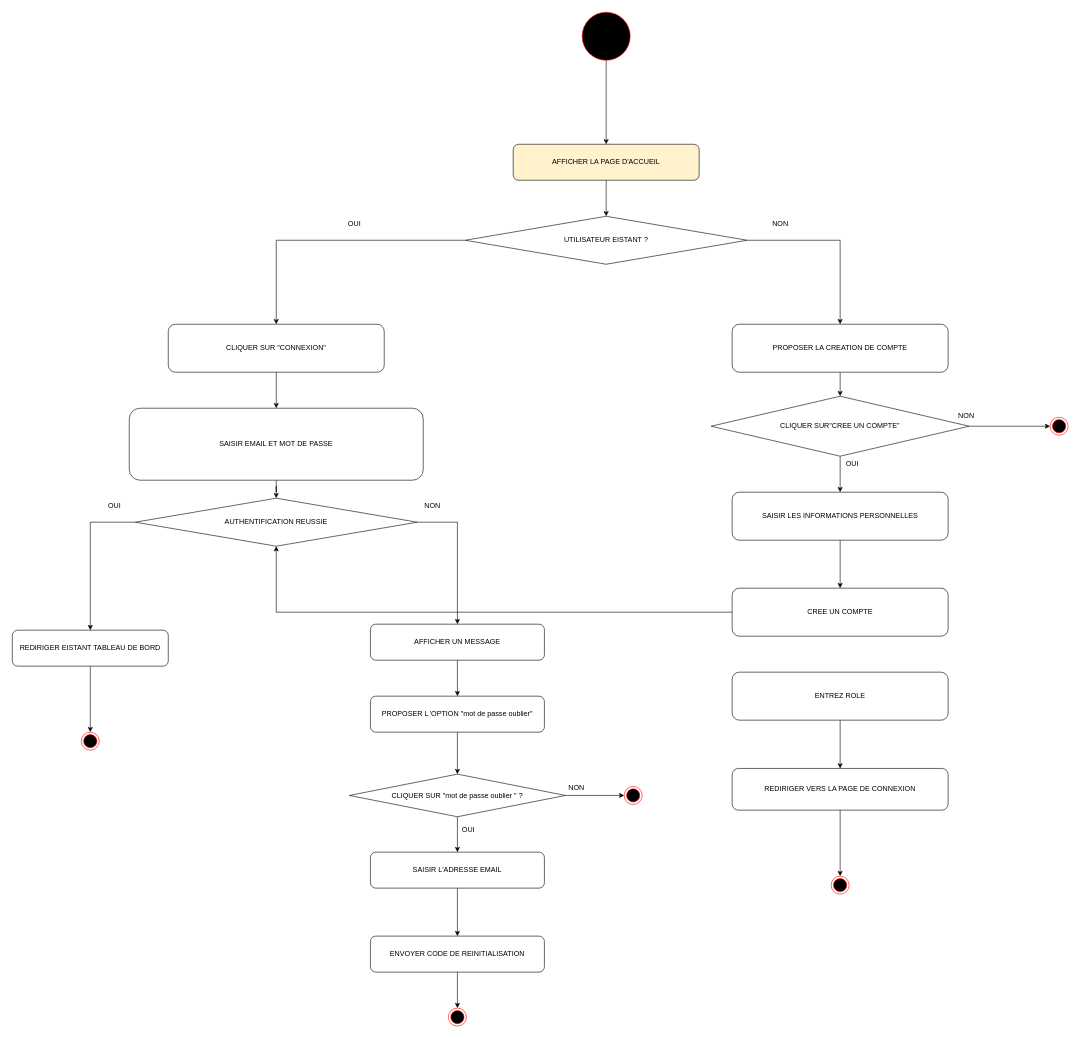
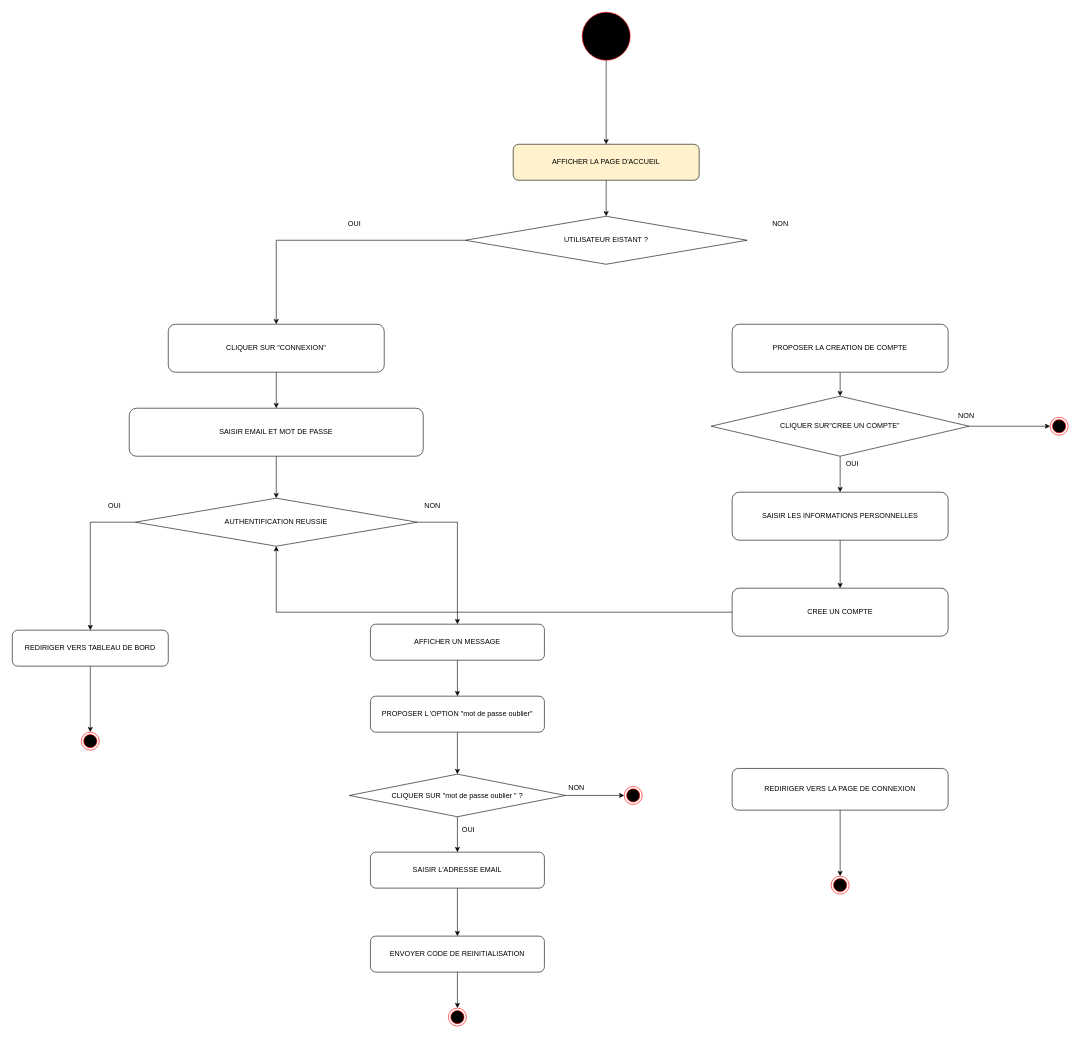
edge "UTILISATEUR EISTANT ?" -> "PROPOSER LA CREATION DE COMPTE": removed
node "SAISIR EMAIL ET MOT DE PASSE": size 294x72 -> 294x48
node "REDIRIGER EISTANT TABLEAU DE BORD": label "REDIRIGER EISTANT TABLEAU DE BORD" -> "REDIRIGER VERS TABLEAU DE BORD"
node "ENTREZ ROLE": removed
edge "ENTREZ ROLE" -> "REDIRIGER VERS LA PAGE DE CONNEXION": removed
